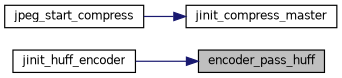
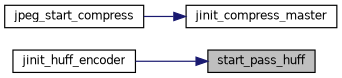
node "encoder_pass_huff": label "encoder_pass_huff" -> "start_pass_huff"
